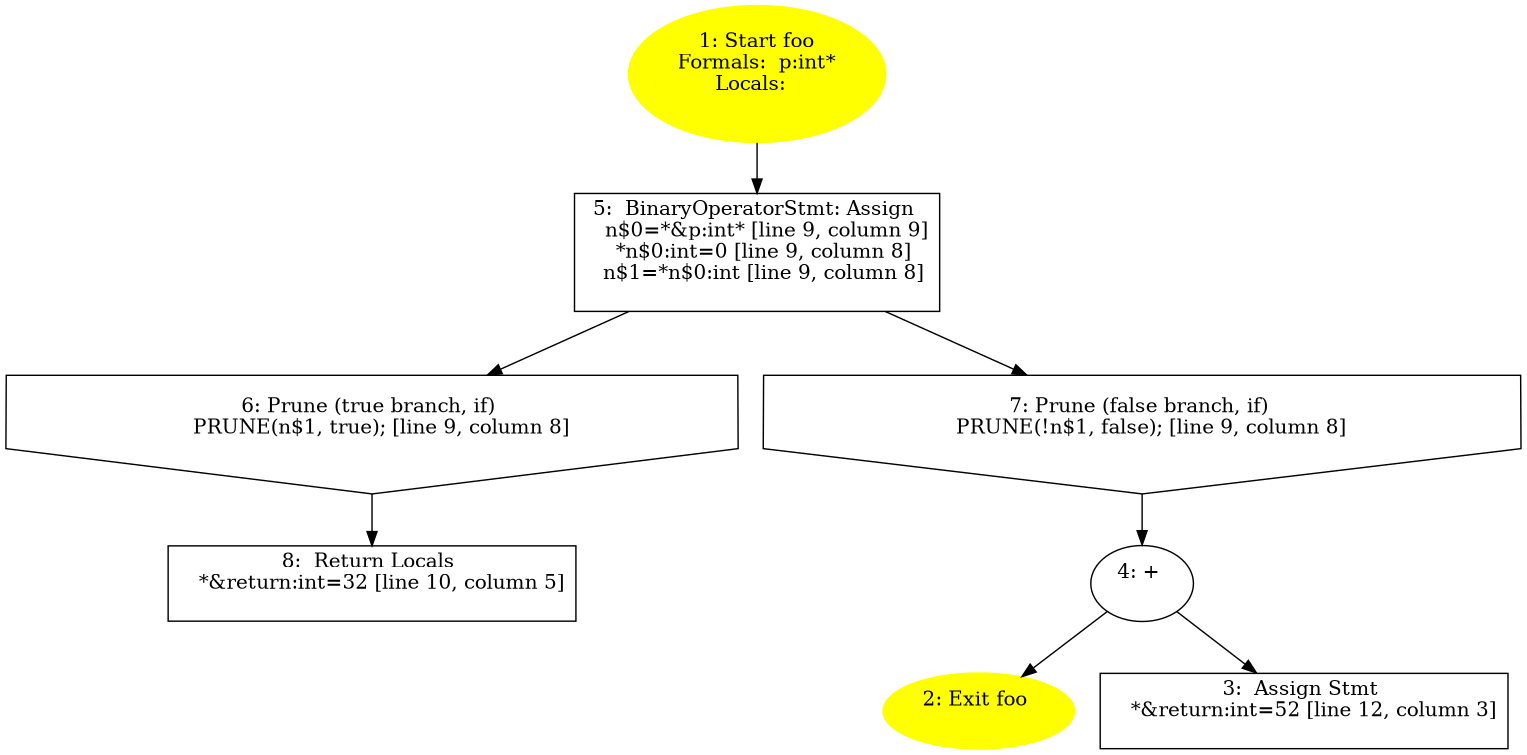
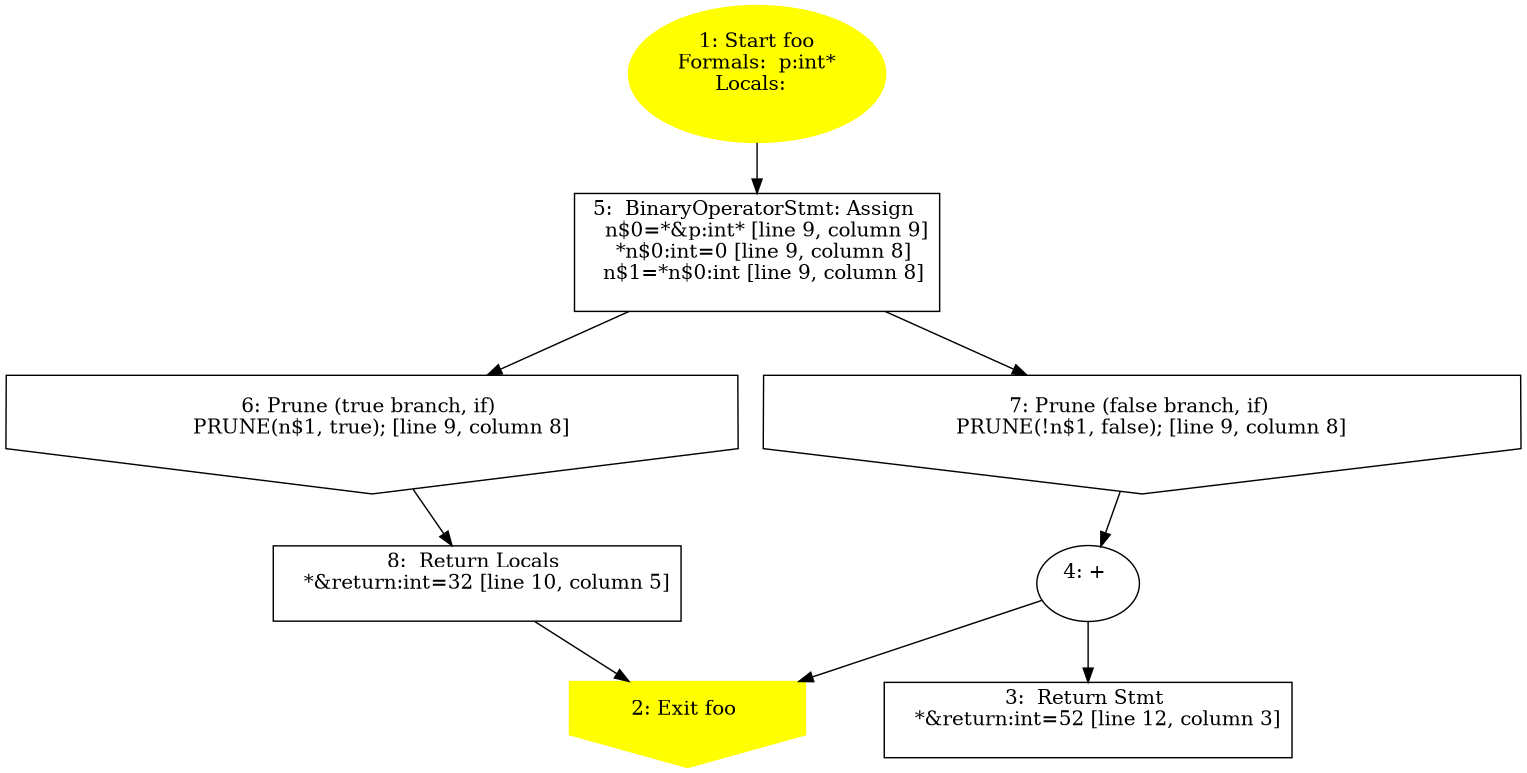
edge "8:  Return Locals *&return:int=32 [line 10, column 5]" -> "2: Exit foo": added
node "2: Exit foo": shape ellipse -> invhouse
node "3:  Assign Stmt *&return:int=52 [line 12, column 3]": label "3:  Assign Stmt *&return:int=52 [line 12, column 3]" -> "3:  Return Stmt *&return:int=52 [line 12, column 3]"
